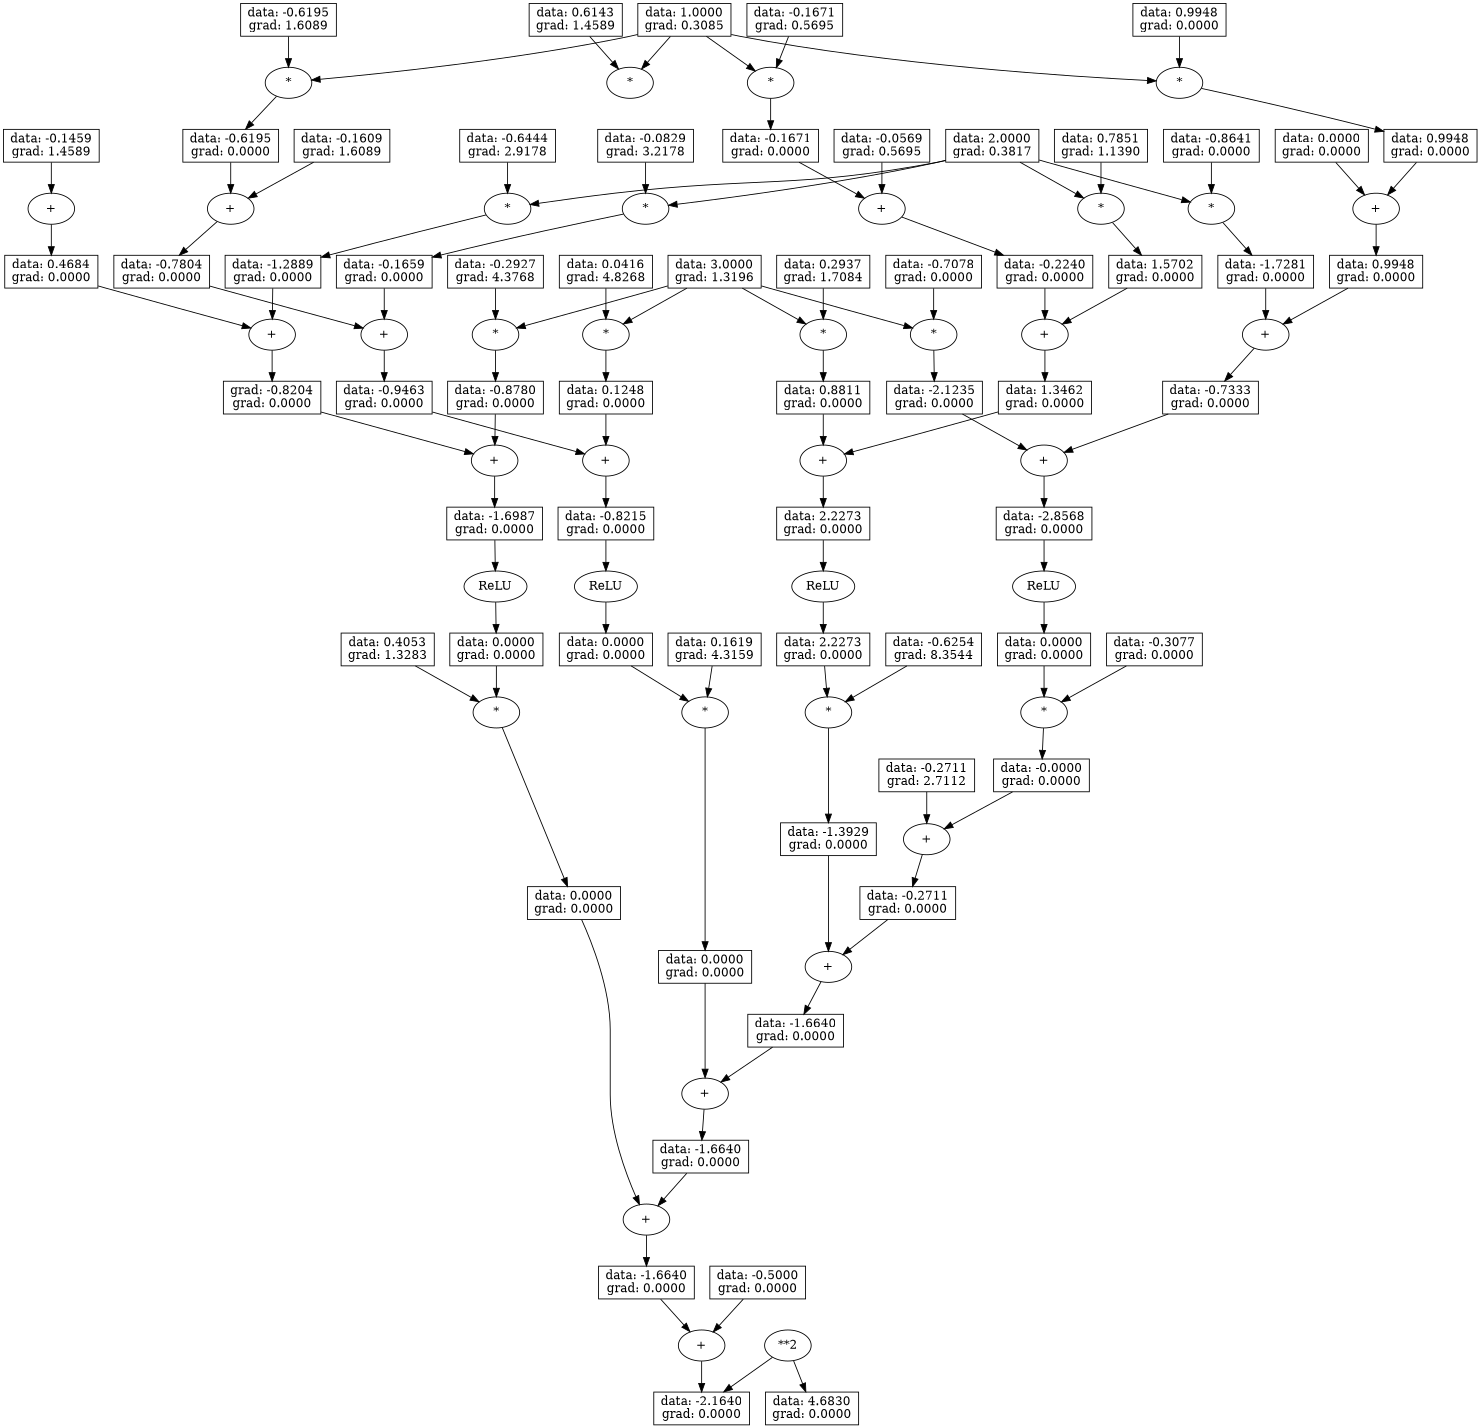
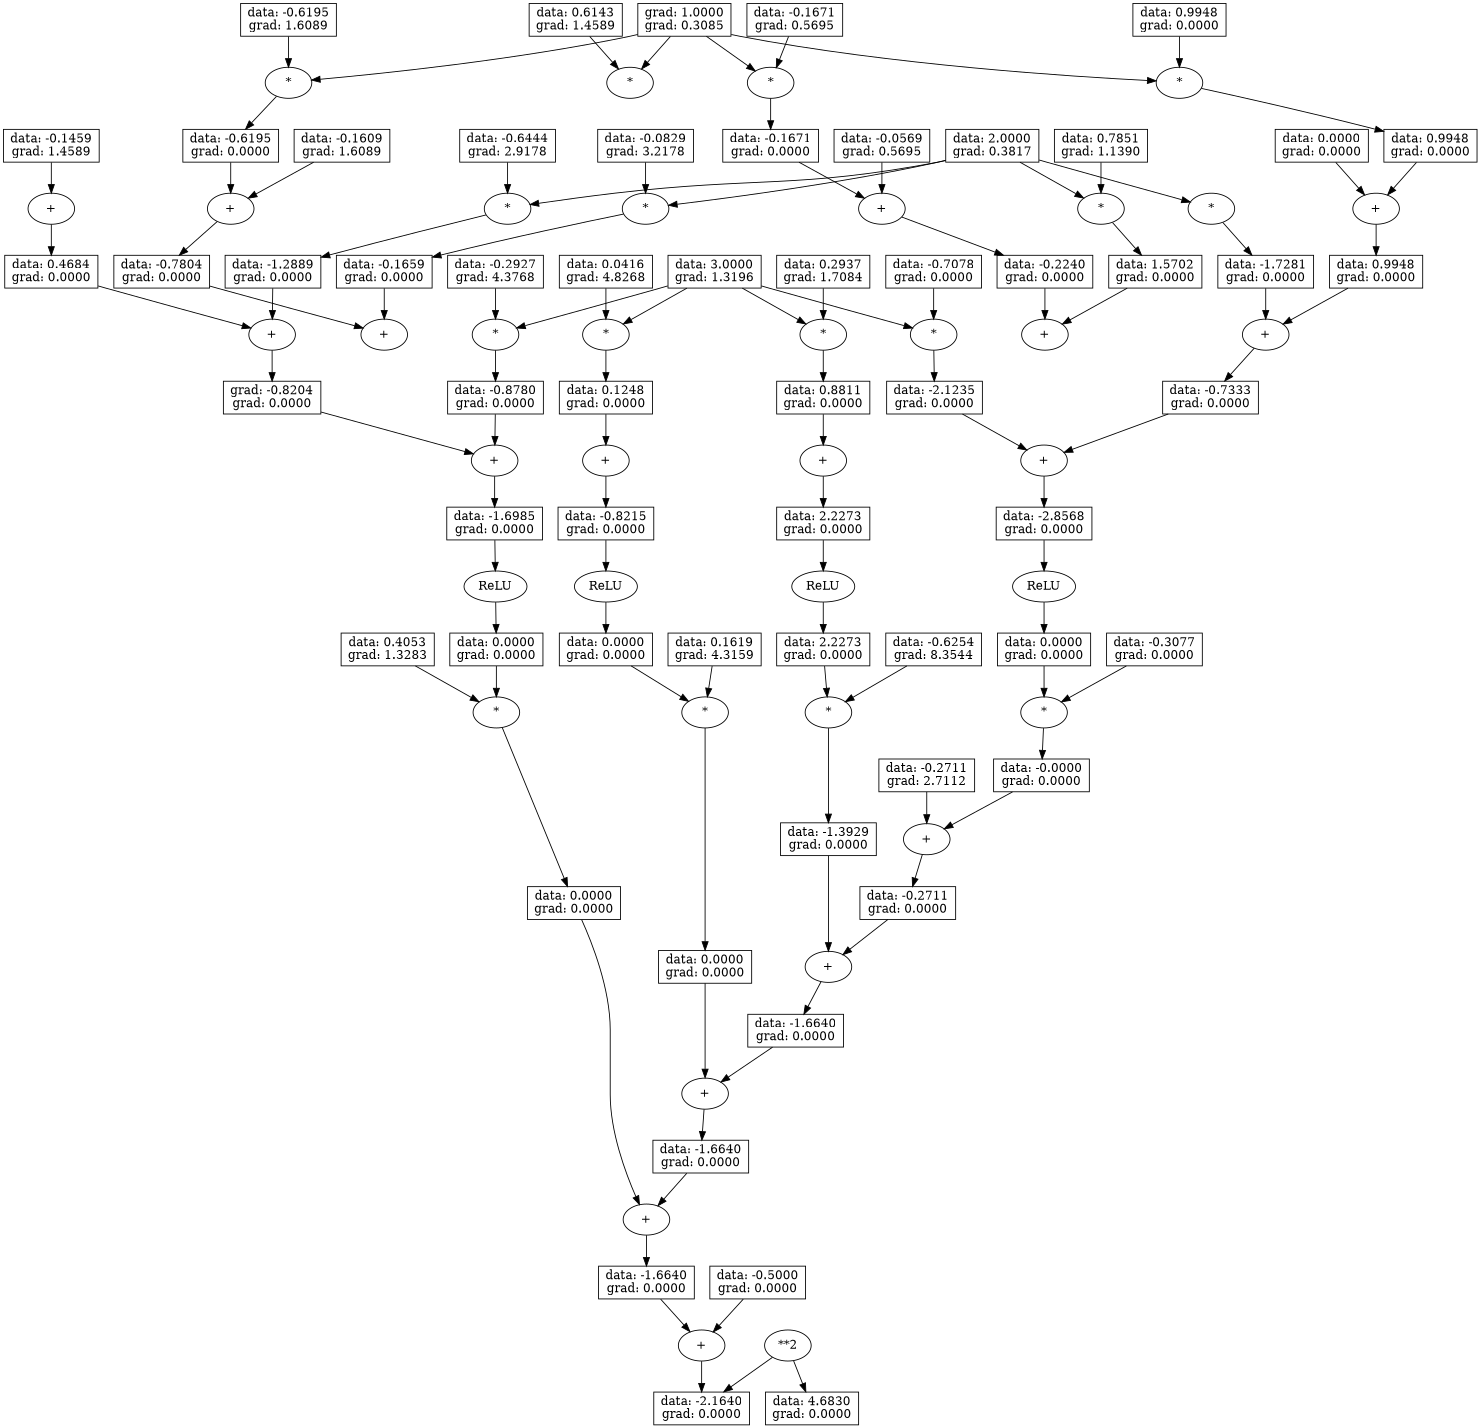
node "data: 1.0000 grad: 0.3085": label "data: 1.0000 grad: 0.3085" -> "grad: 1.0000 grad: 0.3085"
node "data: -0.8641 grad: 0.0000": removed
node "data: -0.9463 grad: 0.0000": removed
node "data: 1.3462 grad: 0.0000": removed
node "data: -1.6987 grad: 0.0000": label "data: -1.6987 grad: 0.0000" -> "data: -1.6985 grad: 0.0000"
